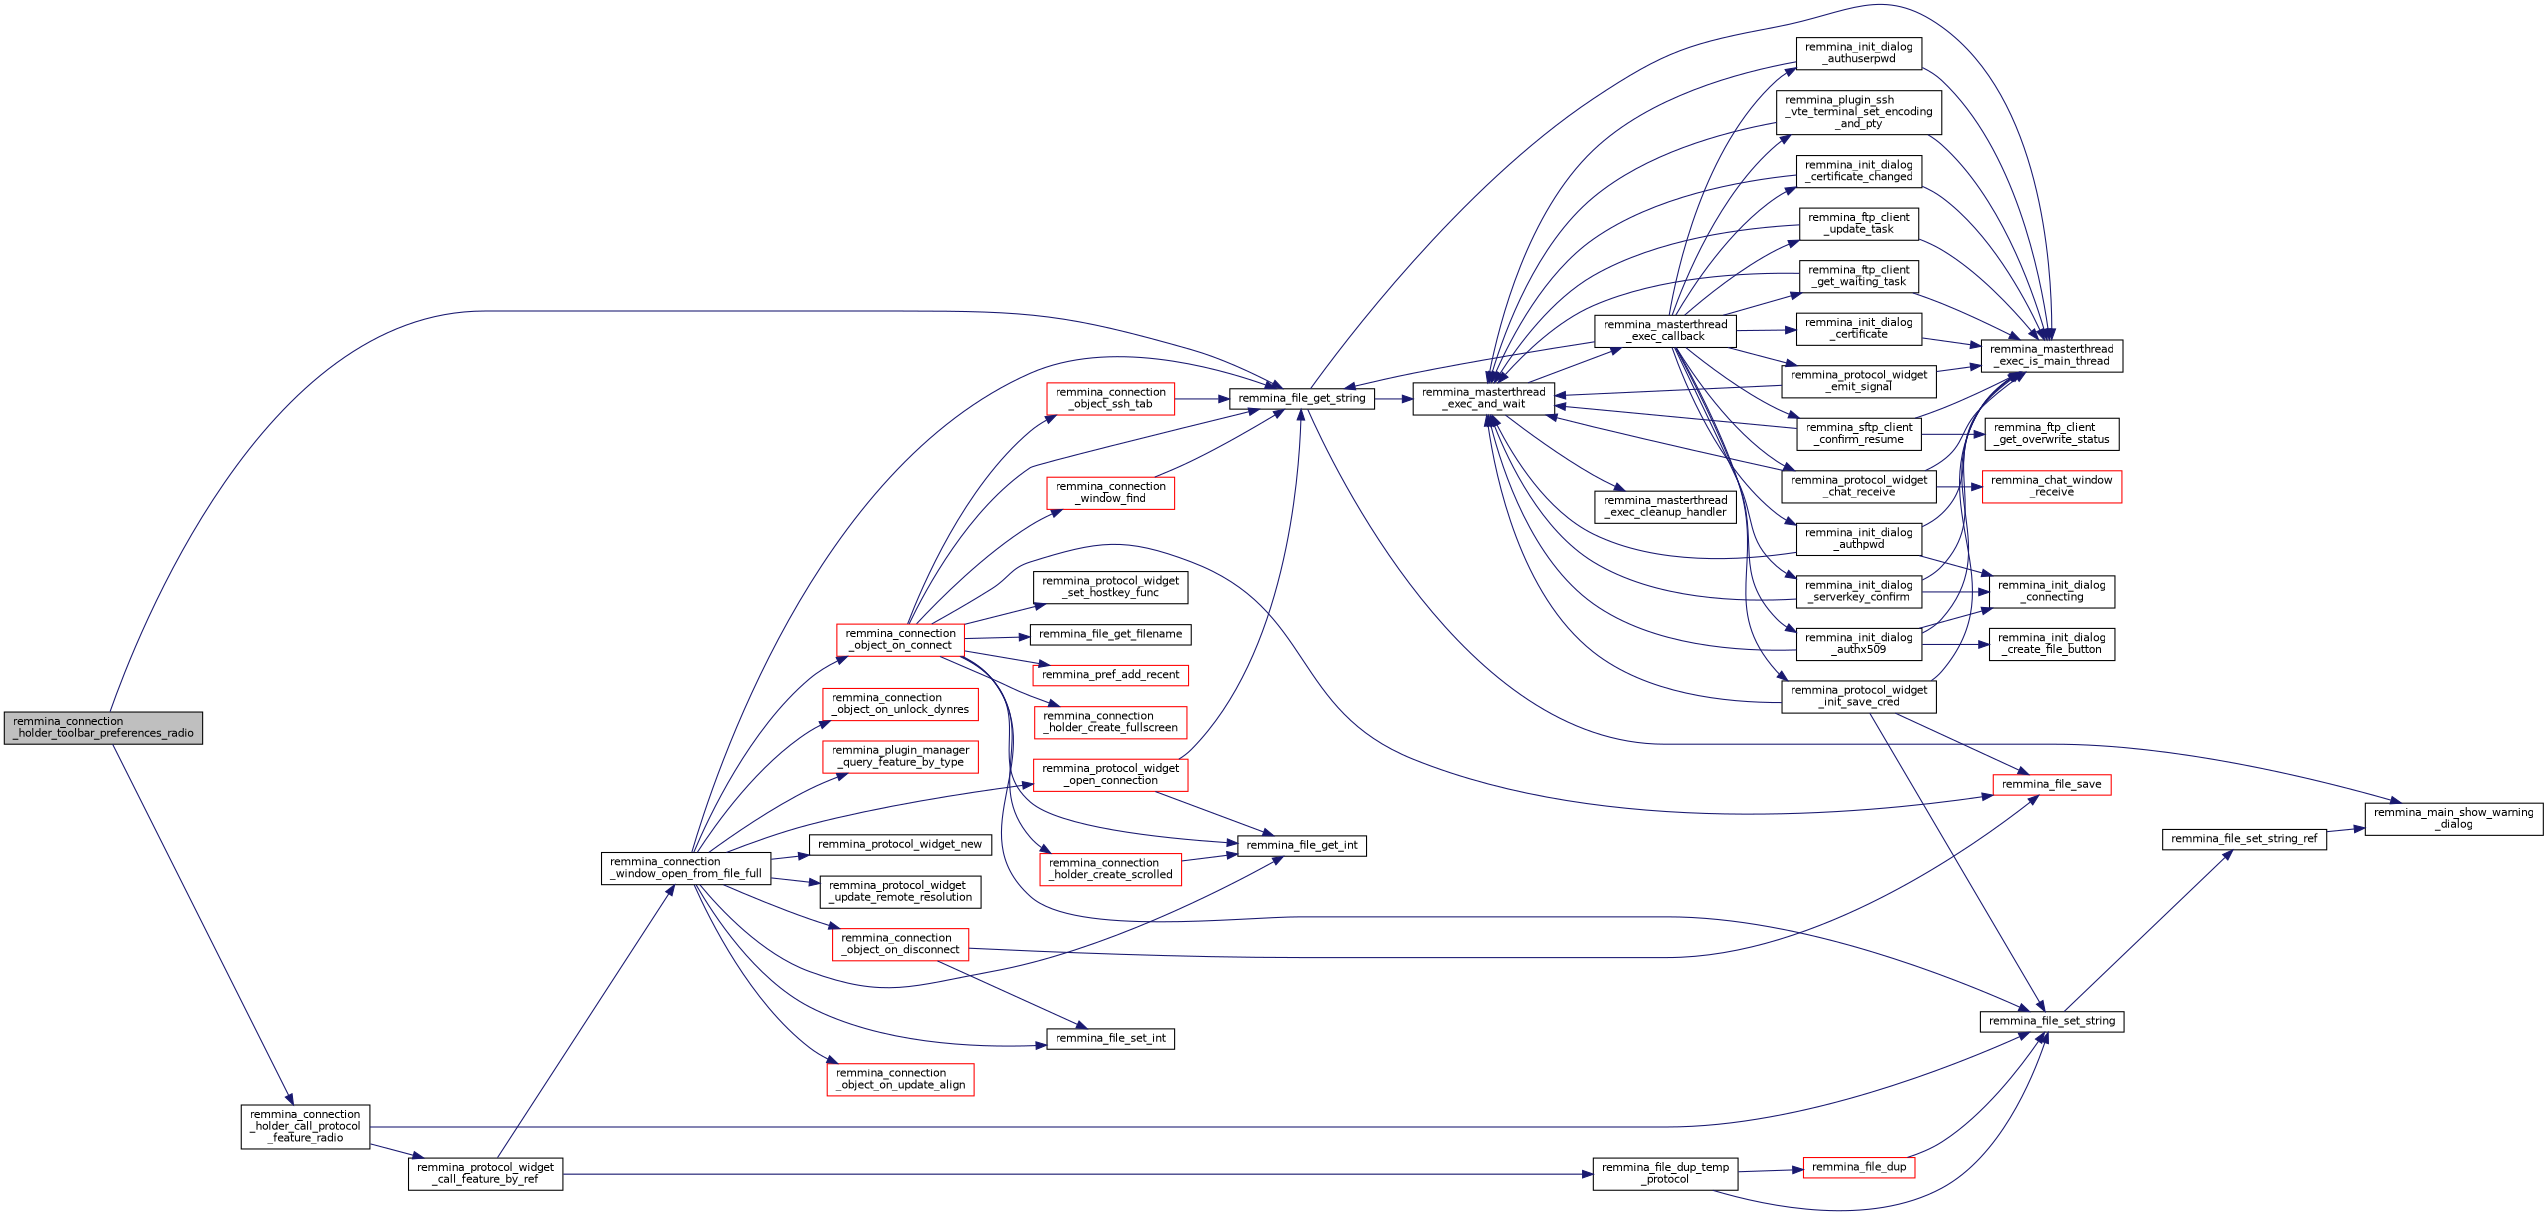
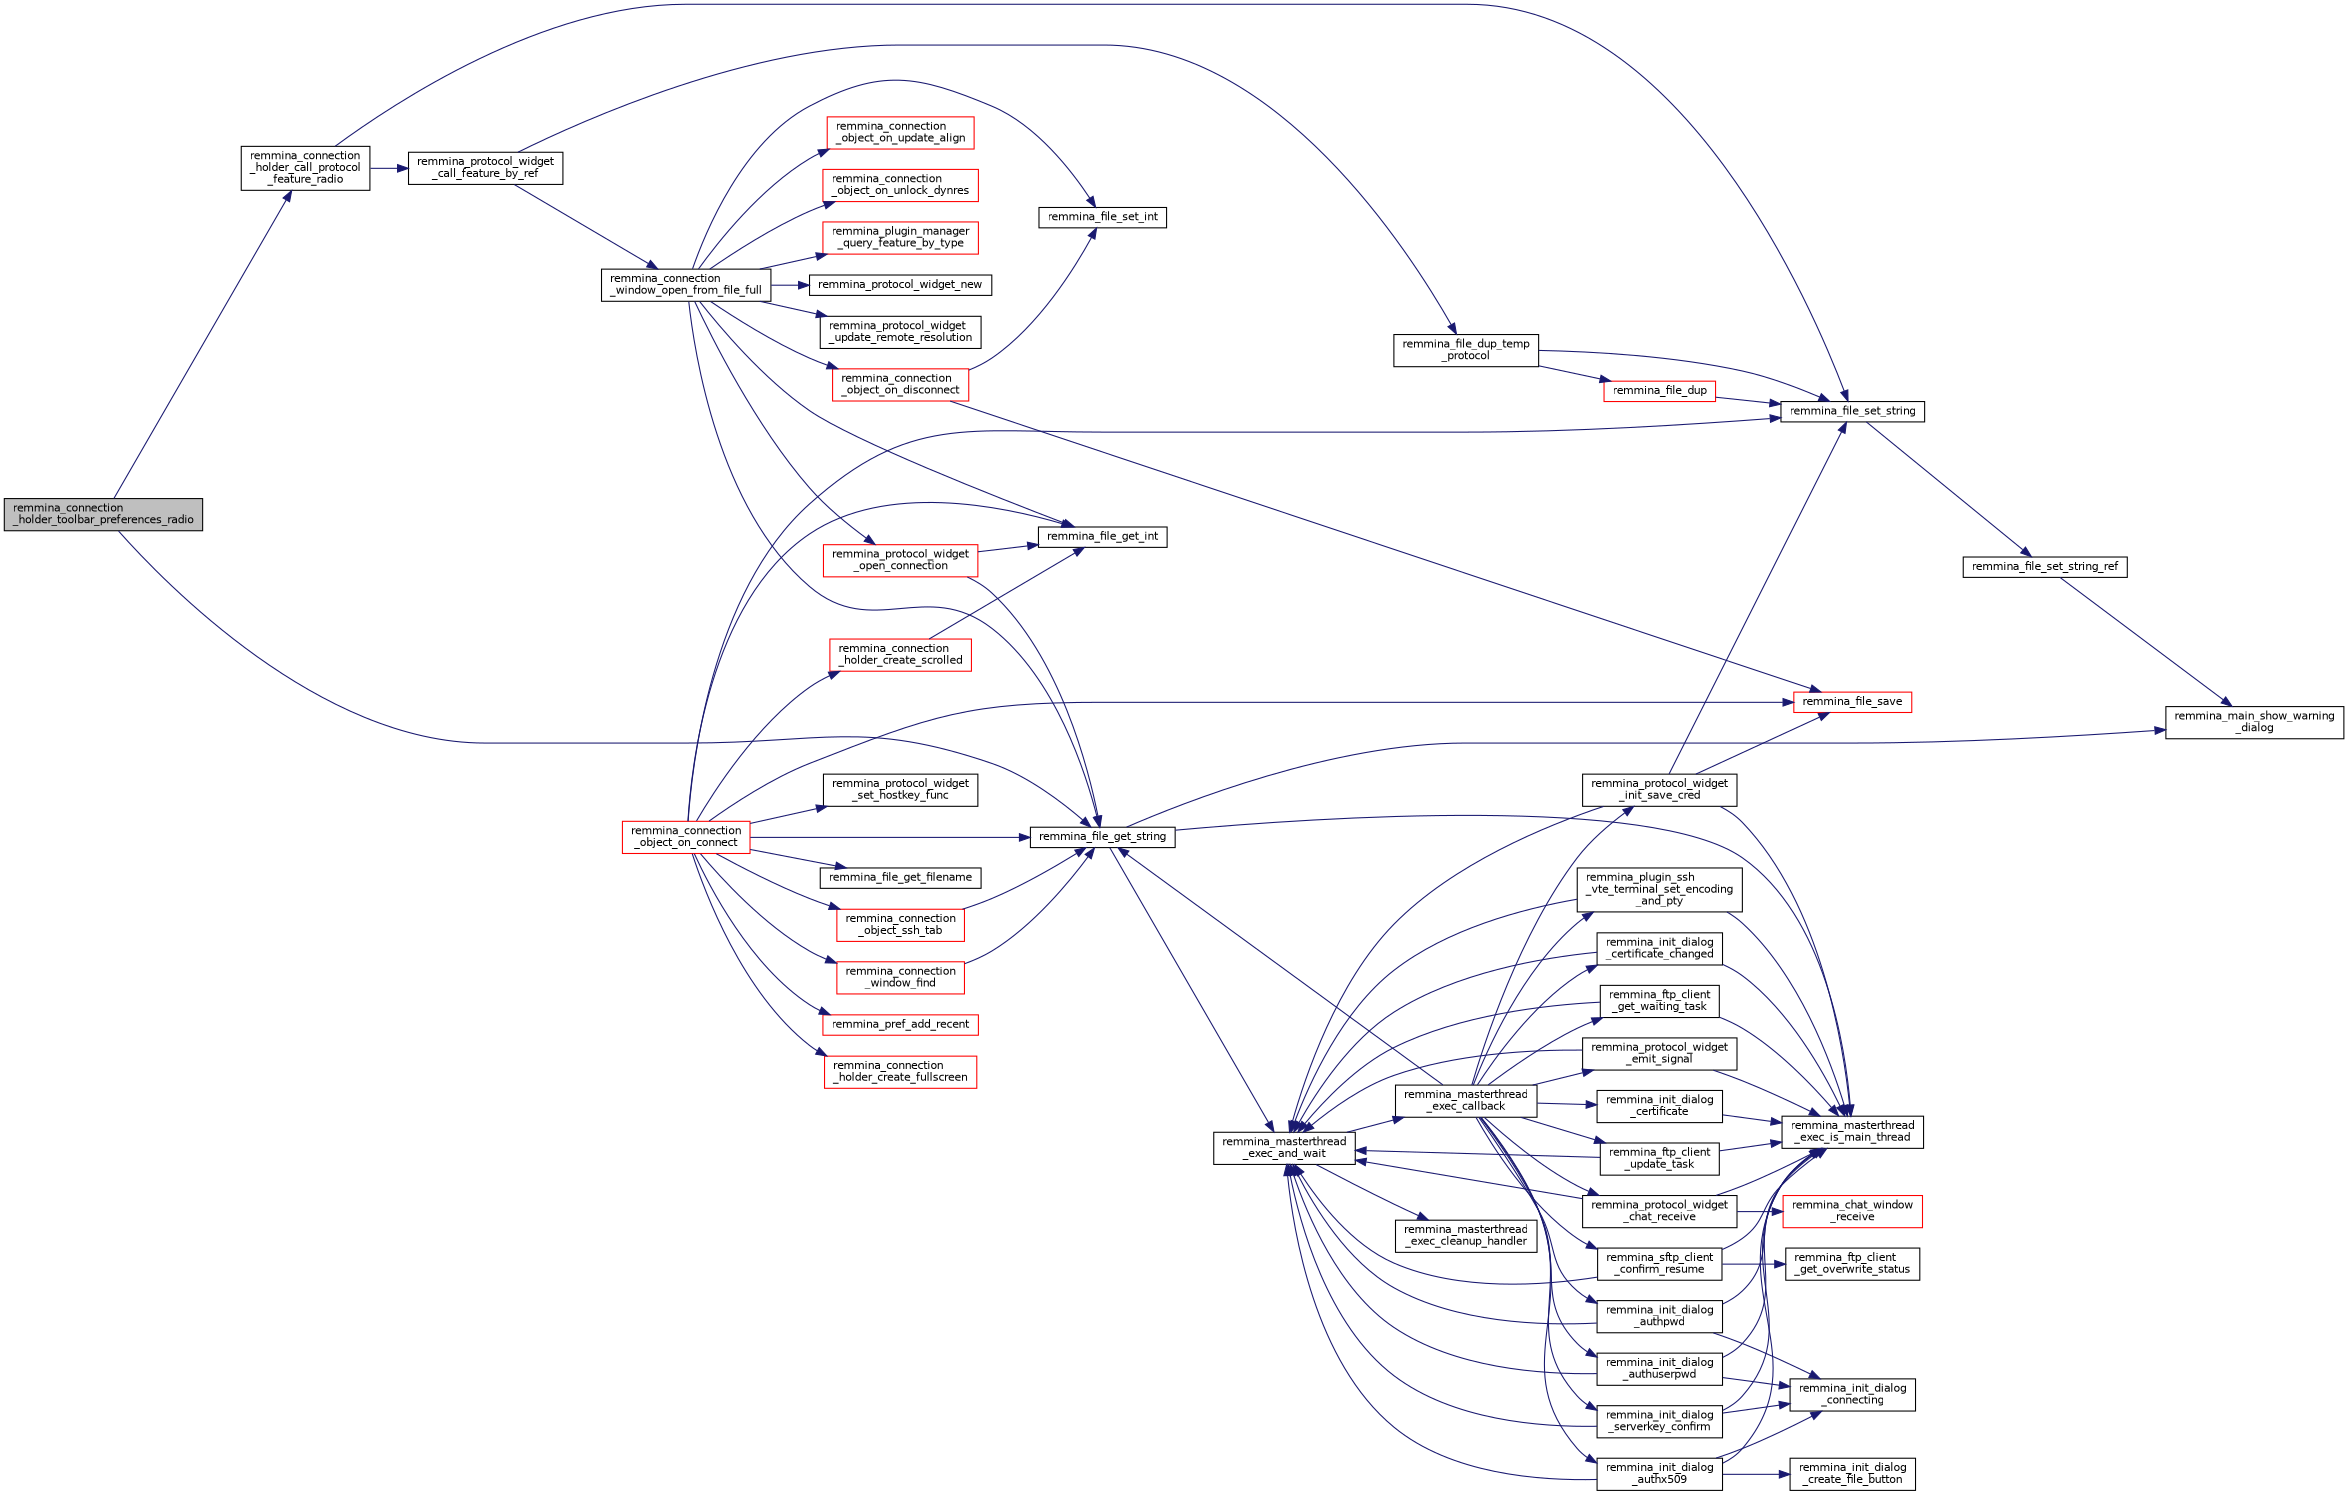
edge "remmina_connection _window_open_from_file_full" -> "remmina_connection _object_on_connect": removed
edge "remmina_init_dialog _authuserpwd" -> "remmina_init_dialog _connecting": added
